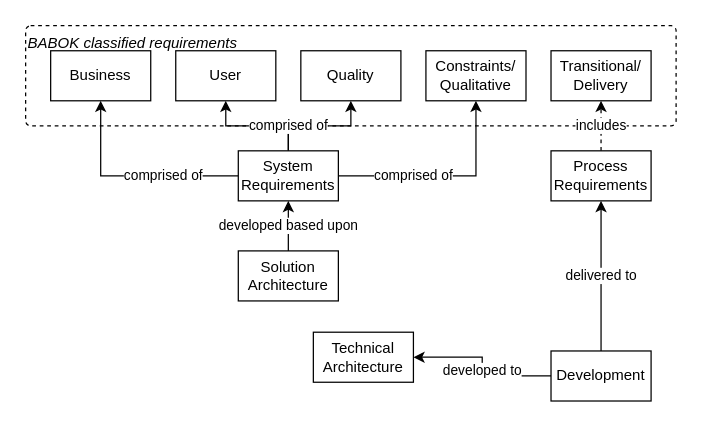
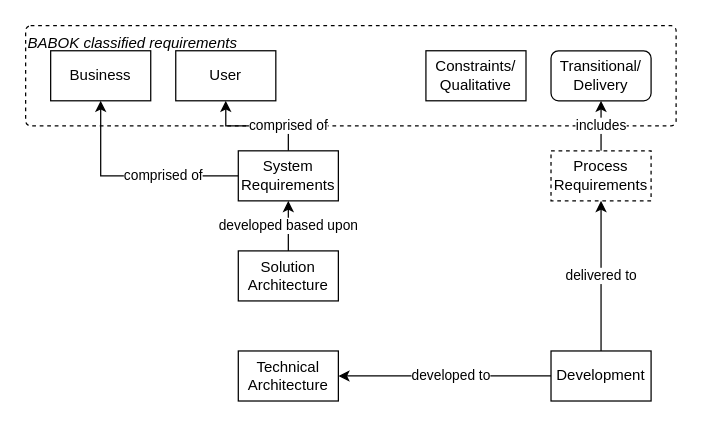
node "Quality": removed
node "Transitional/ Delivery": shape rectangle -> rounded rectangle
edge "System Requirements" -> "Quality": removed
edge "Process Requirements" -> "Transitional/ Delivery": style dashed -> solid
edge "System Requirements" -> "Constraints/ Qualitative": removed, label "comprised of"
node "Process Requirements": style solid -> dashed
node "Technical Architecture": moved (363, 357) -> (288, 376)
